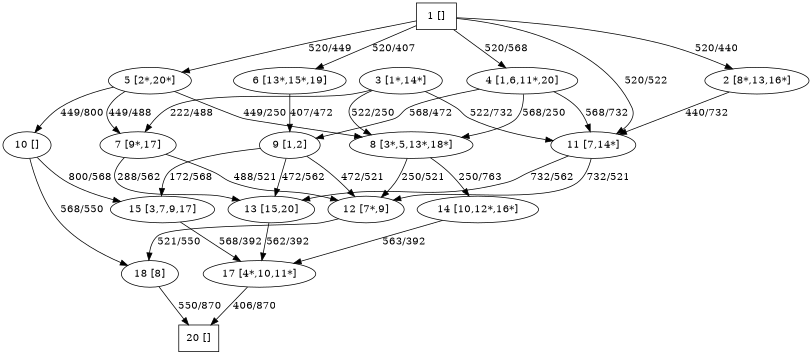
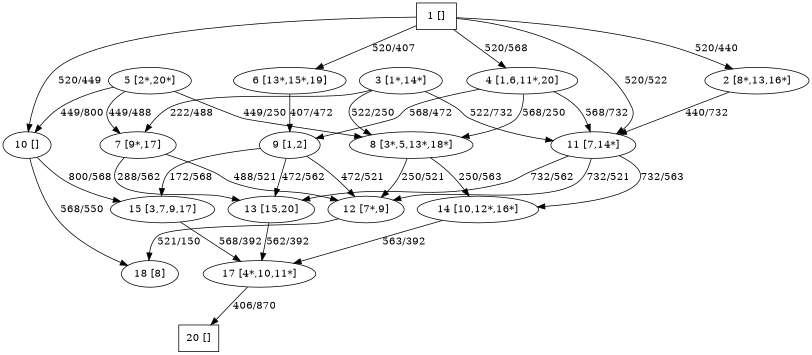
edge "1 []" -> "5 [2*,20*]": now "1 []" -> "10 []"
edge "8 [3*,5,13*,18*]" -> "14 [10,12*,16*]": label "250/763" -> "250/563"
edge "11 [7,14*]" -> "14 [10,12*,16*]": added, label "732/563"
edge "12 [7*,9]" -> "18 [8]": label "521/550" -> "521/150"
edge "18 [8]" -> "20 []": removed, label "550/870"
